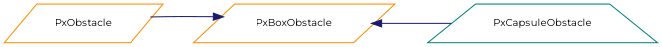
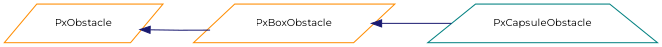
edge "PxObstacle" -> "PxBoxObstacle": reversed
